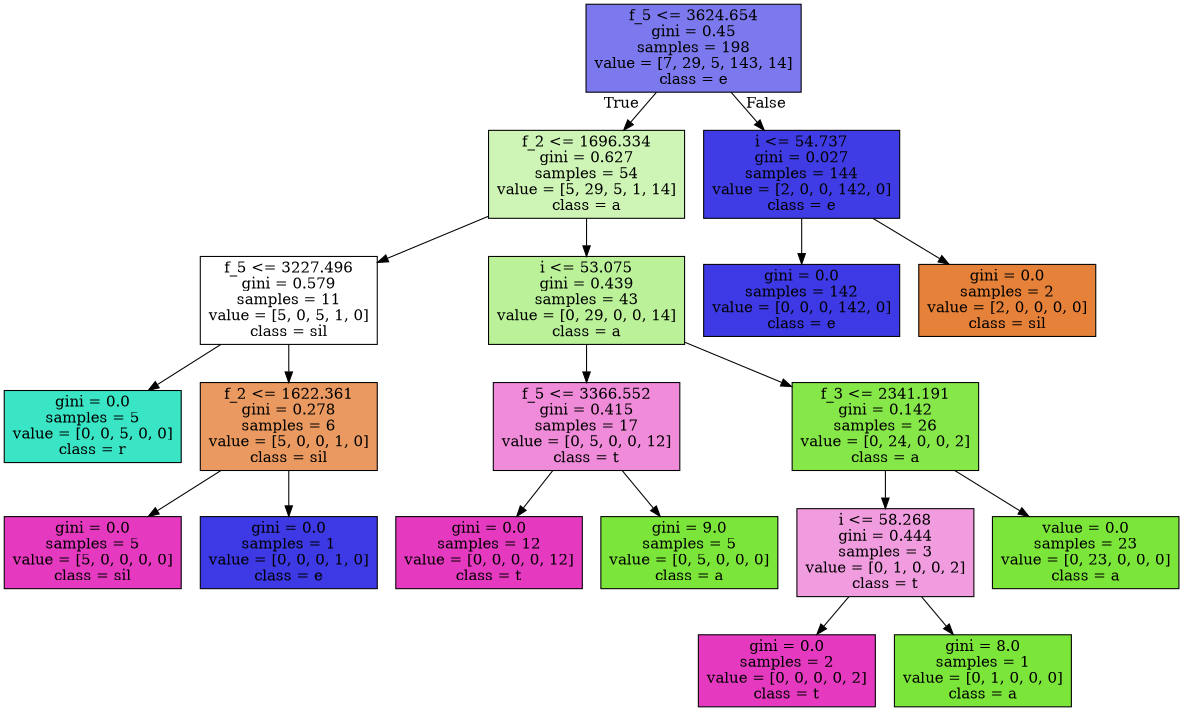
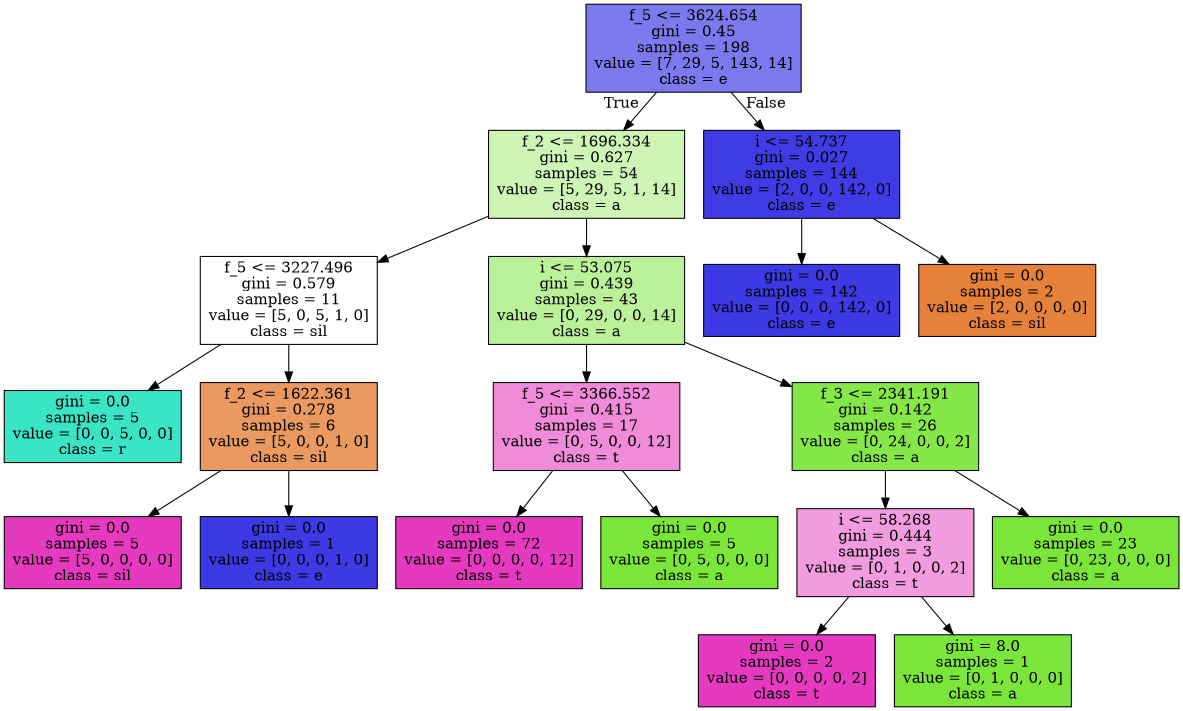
node "gini = 0.0 samples = 12 value = [0, 0, 0, 0, 12] class = t": label "gini = 0.0 samples = 12 value = [0, 0, 0, 0, 12] class = t" -> "gini = 0.0 samples = 72 value = [0, 0, 0, 0, 12] class = t"
node "gini = 9.0 samples = 5 value = [0, 5, 0, 0, 0] class = a": label "gini = 9.0 samples = 5 value = [0, 5, 0, 0, 0] class = a" -> "gini = 0.0 samples = 5 value = [0, 5, 0, 0, 0] class = a"
node "value = 0.0 samples = 23 value = [0, 23, 0, 0, 0] class = a": label "value = 0.0 samples = 23 value = [0, 23, 0, 0, 0] class = a" -> "gini = 0.0 samples = 23 value = [0, 23, 0, 0, 0] class = a"
